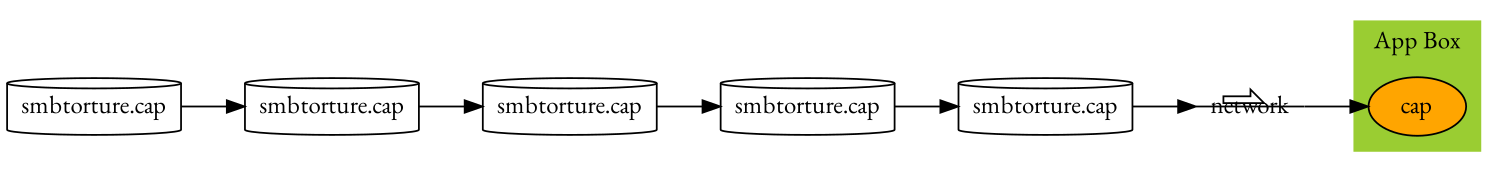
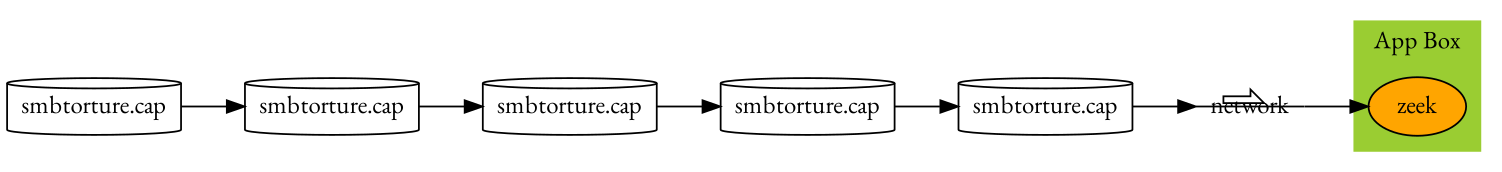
node "cap": label "cap" -> "zeek"
